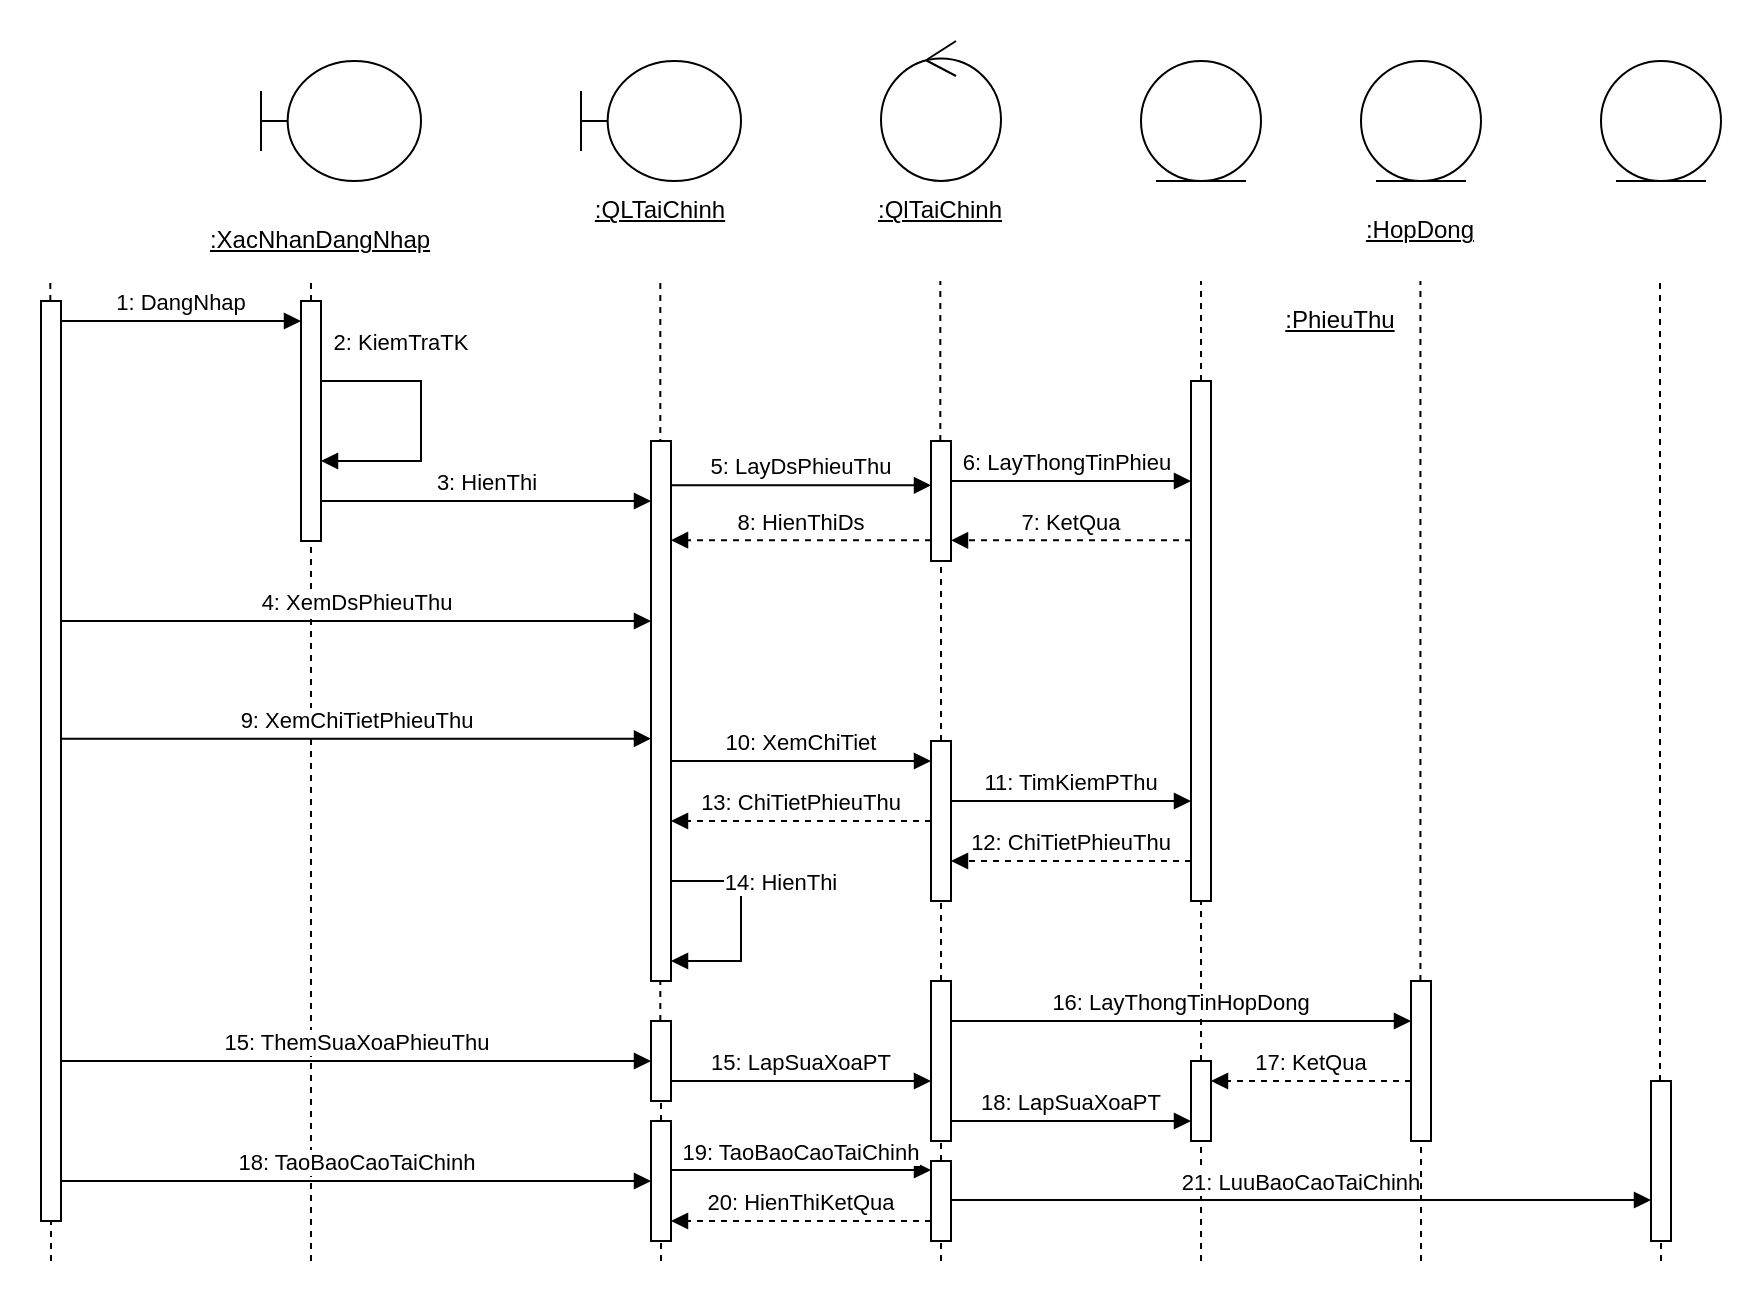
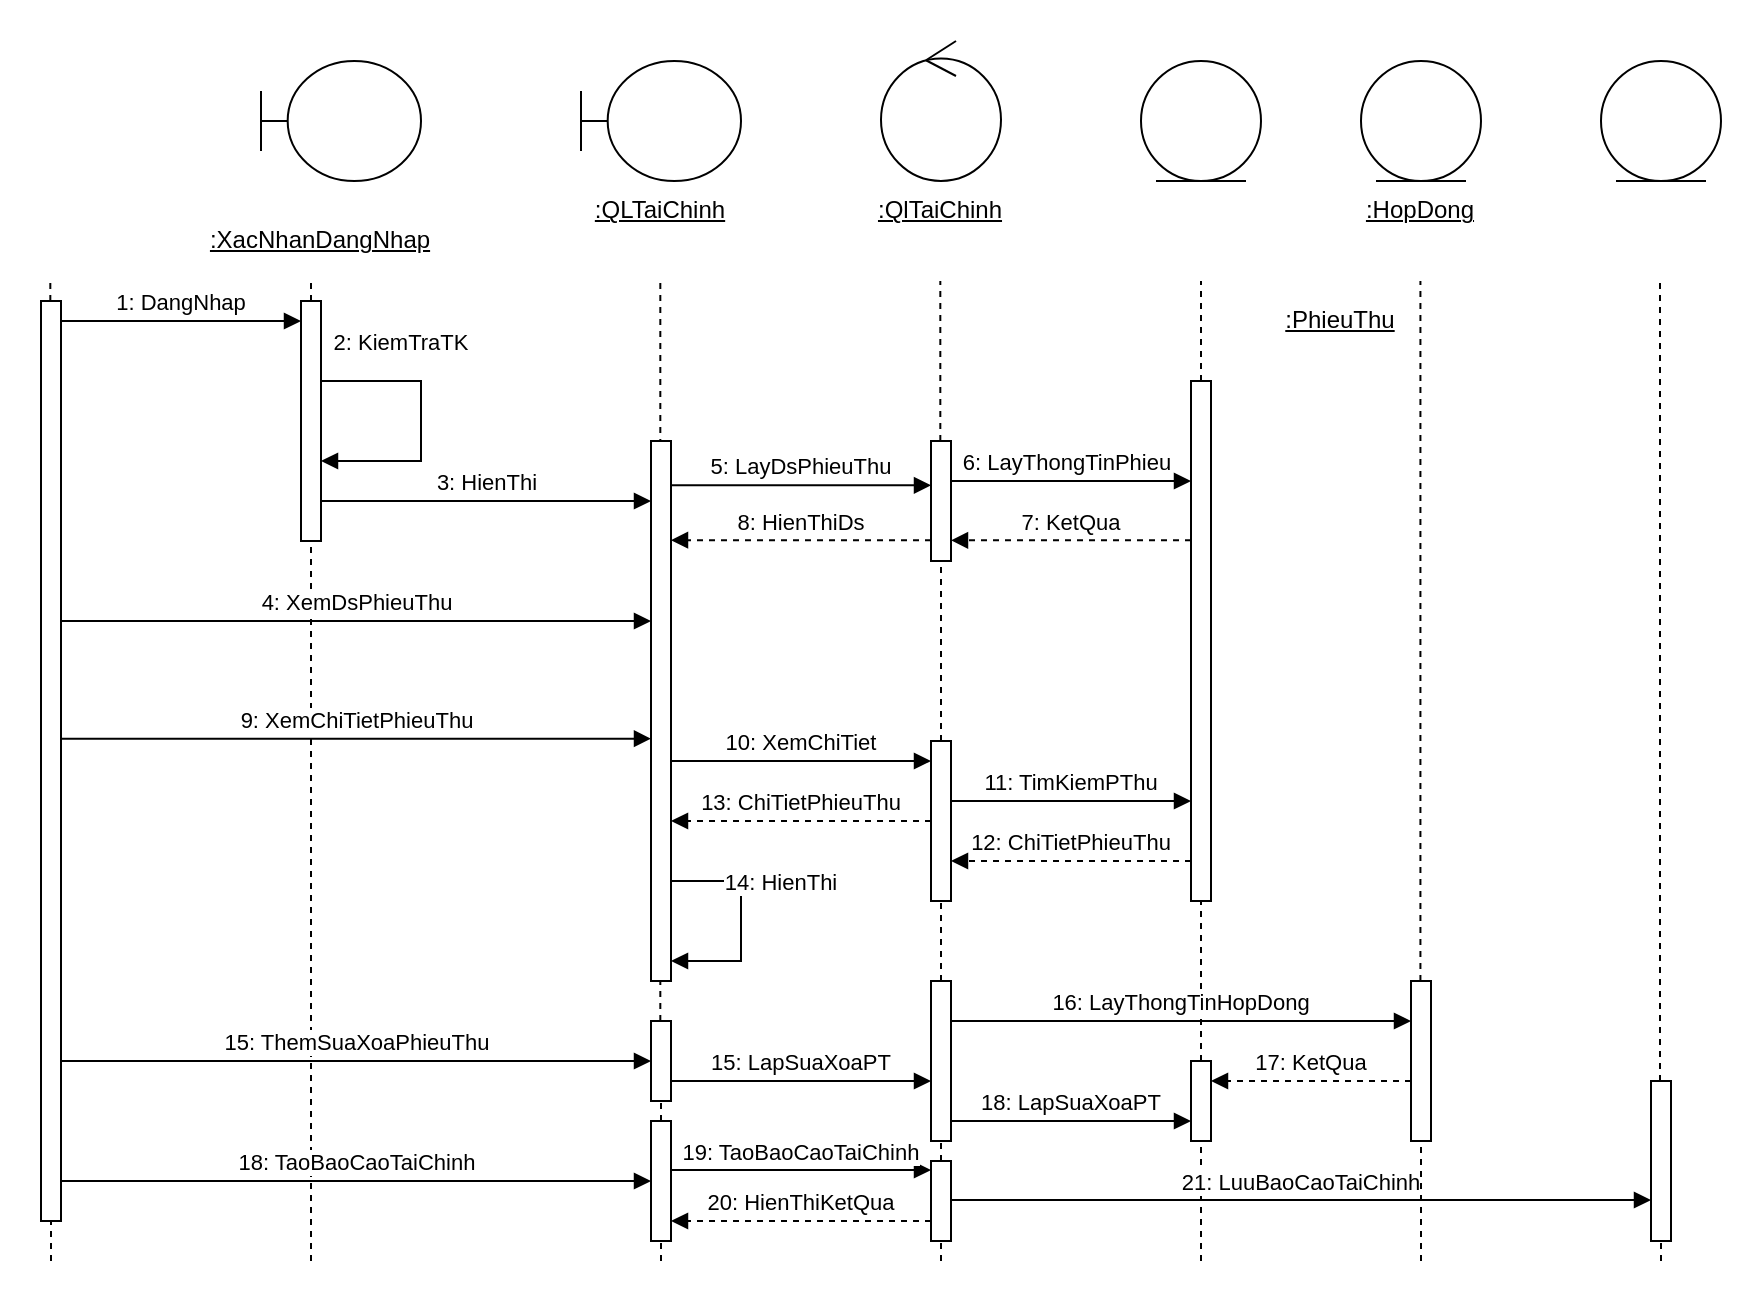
node ":HopDong": moved (1421, 231) -> (1421, 211)
